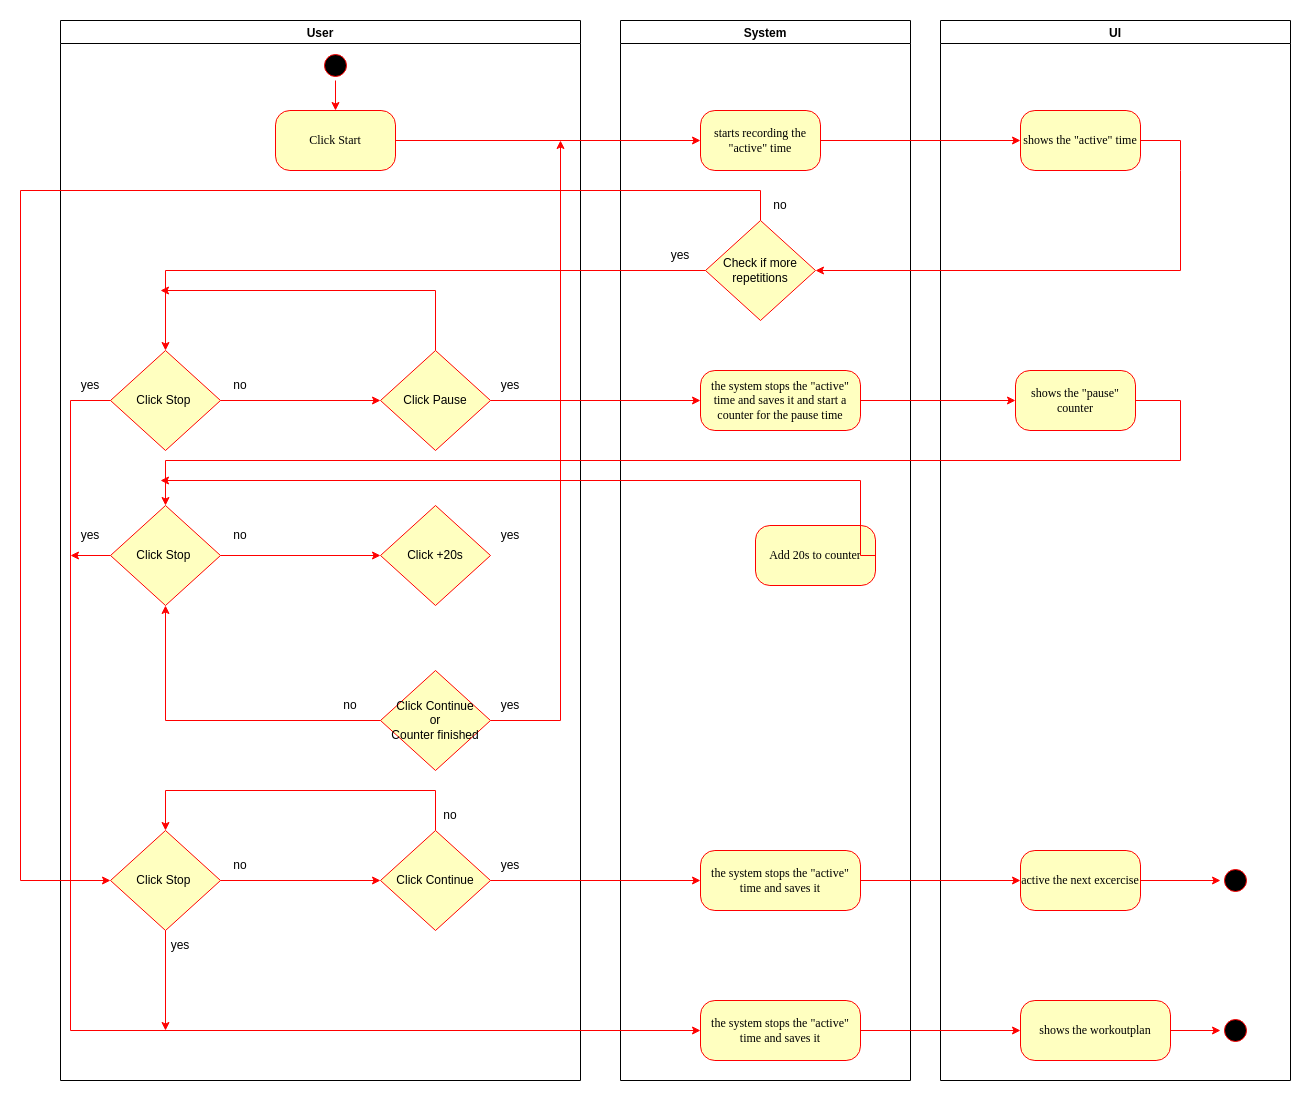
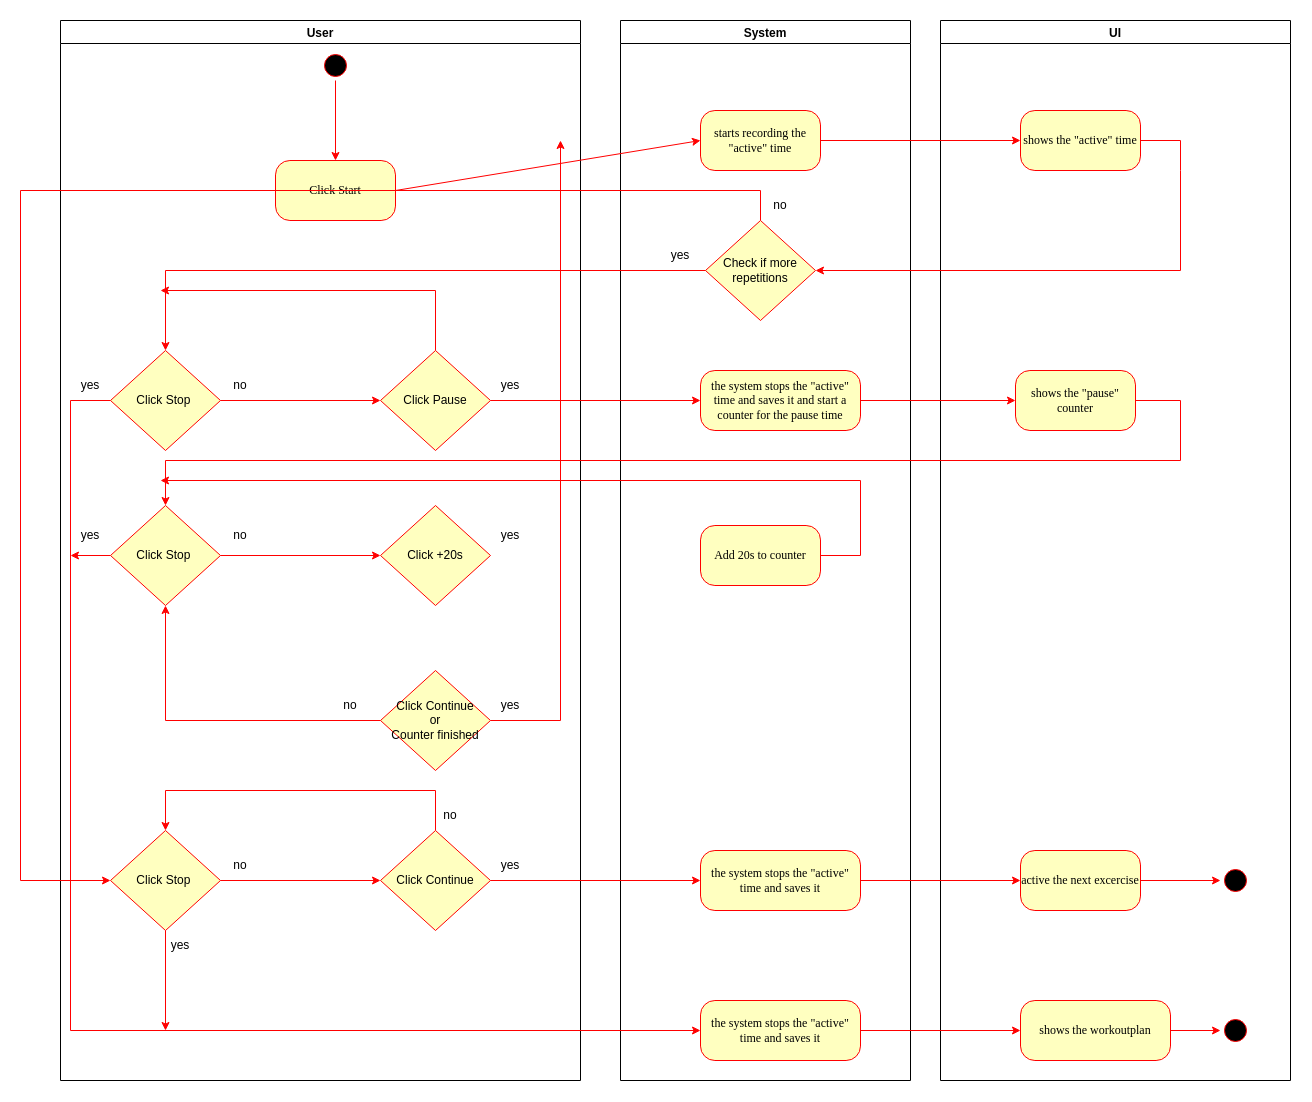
node "Click Start": moved (336, 141) -> (336, 191)
node "Add 20s to counter": moved (816, 556) -> (761, 556)
